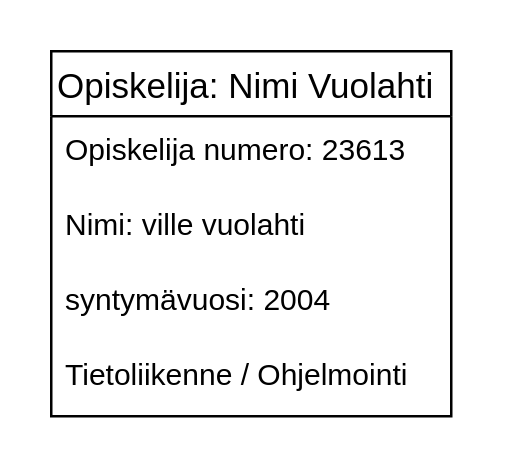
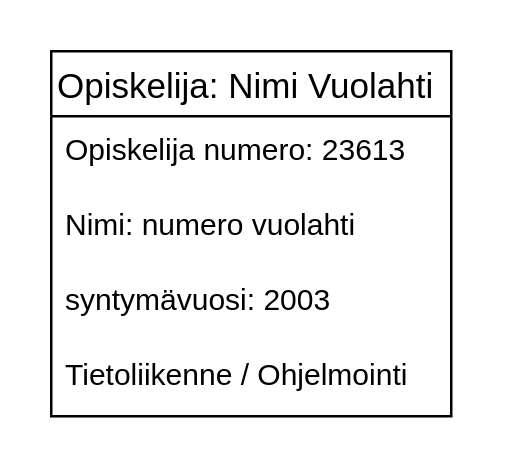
node "Nimi: ville vuolahti": label "Nimi: ville vuolahti" -> "Nimi: numero vuolahti"
node "syntymävuosi: 2004": label "syntymävuosi: 2004" -> "syntymävuosi: 2003"
